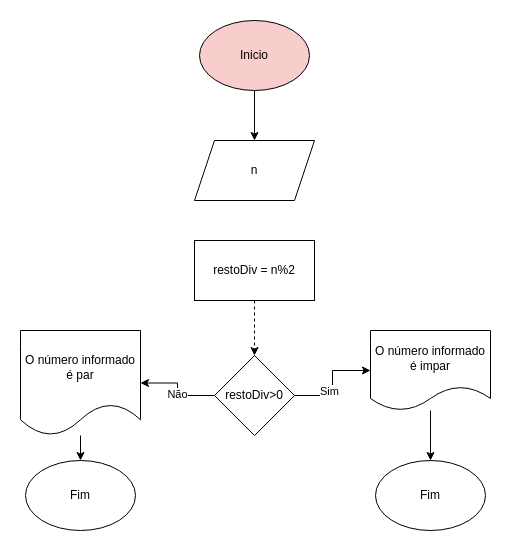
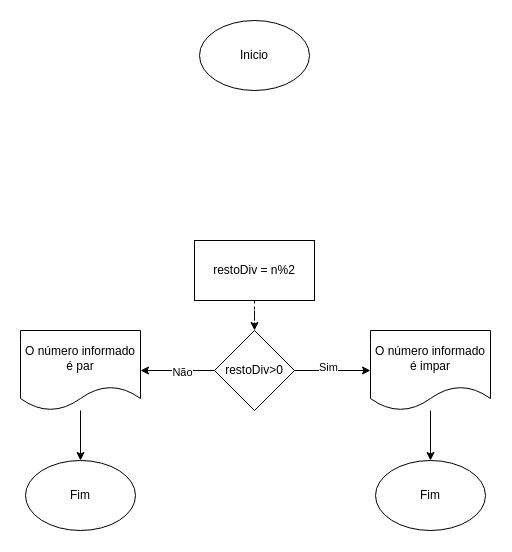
node "Inicio": fillcolor #f8cecc -> #ffffff
edge "Inicio" -> "n": removed
node "n": removed
node "O número informado é par": size 120x105 -> 120x80
node "restoDiv>0": moved (255, 396) -> (255, 371)
